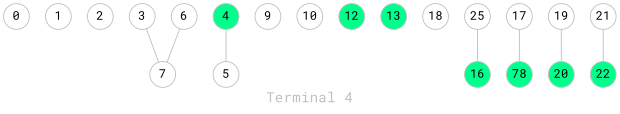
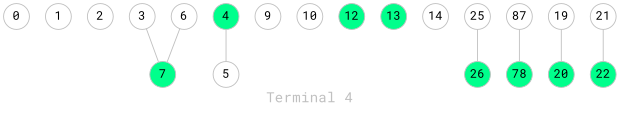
node "18": label "18" -> "14"
node "17": label "17" -> "87"
node "7": fillcolor #ffffff -> #00ff8c
node "16": label "16" -> "26"
